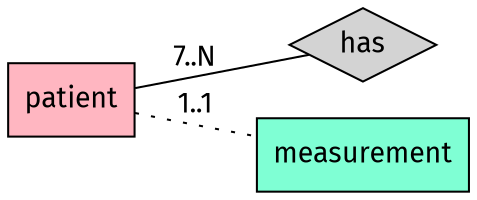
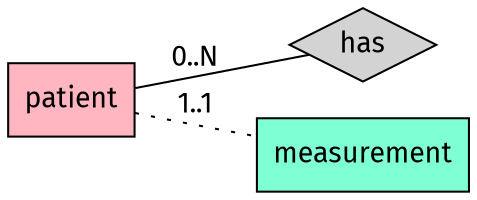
edge "has" -- "patient": label "7..N" -> "0..N"
